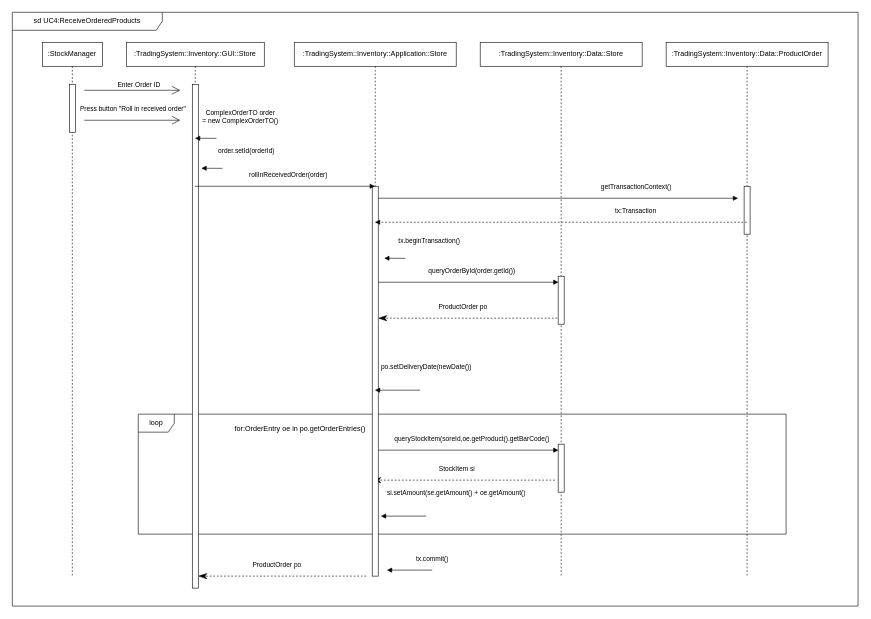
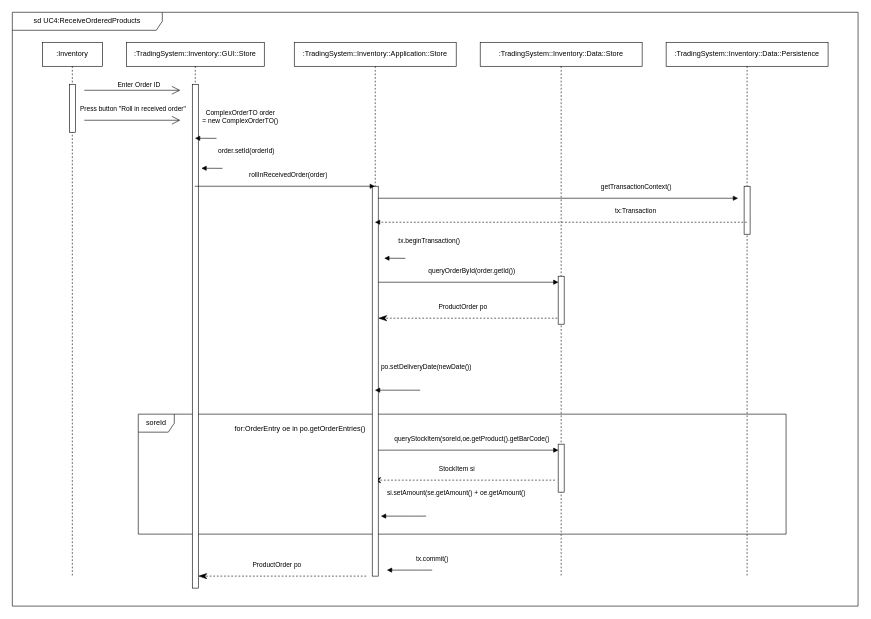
node ":StockManager": label ":StockManager" -> ":Inventory"
node ":TradingSystem::Inventory::Data::ProductOrder": label ":TradingSystem::Inventory::Data::ProductOrder" -> ":TradingSystem::Inventory::Data::Persistence"
node "loop": label "loop" -> "soreId"
